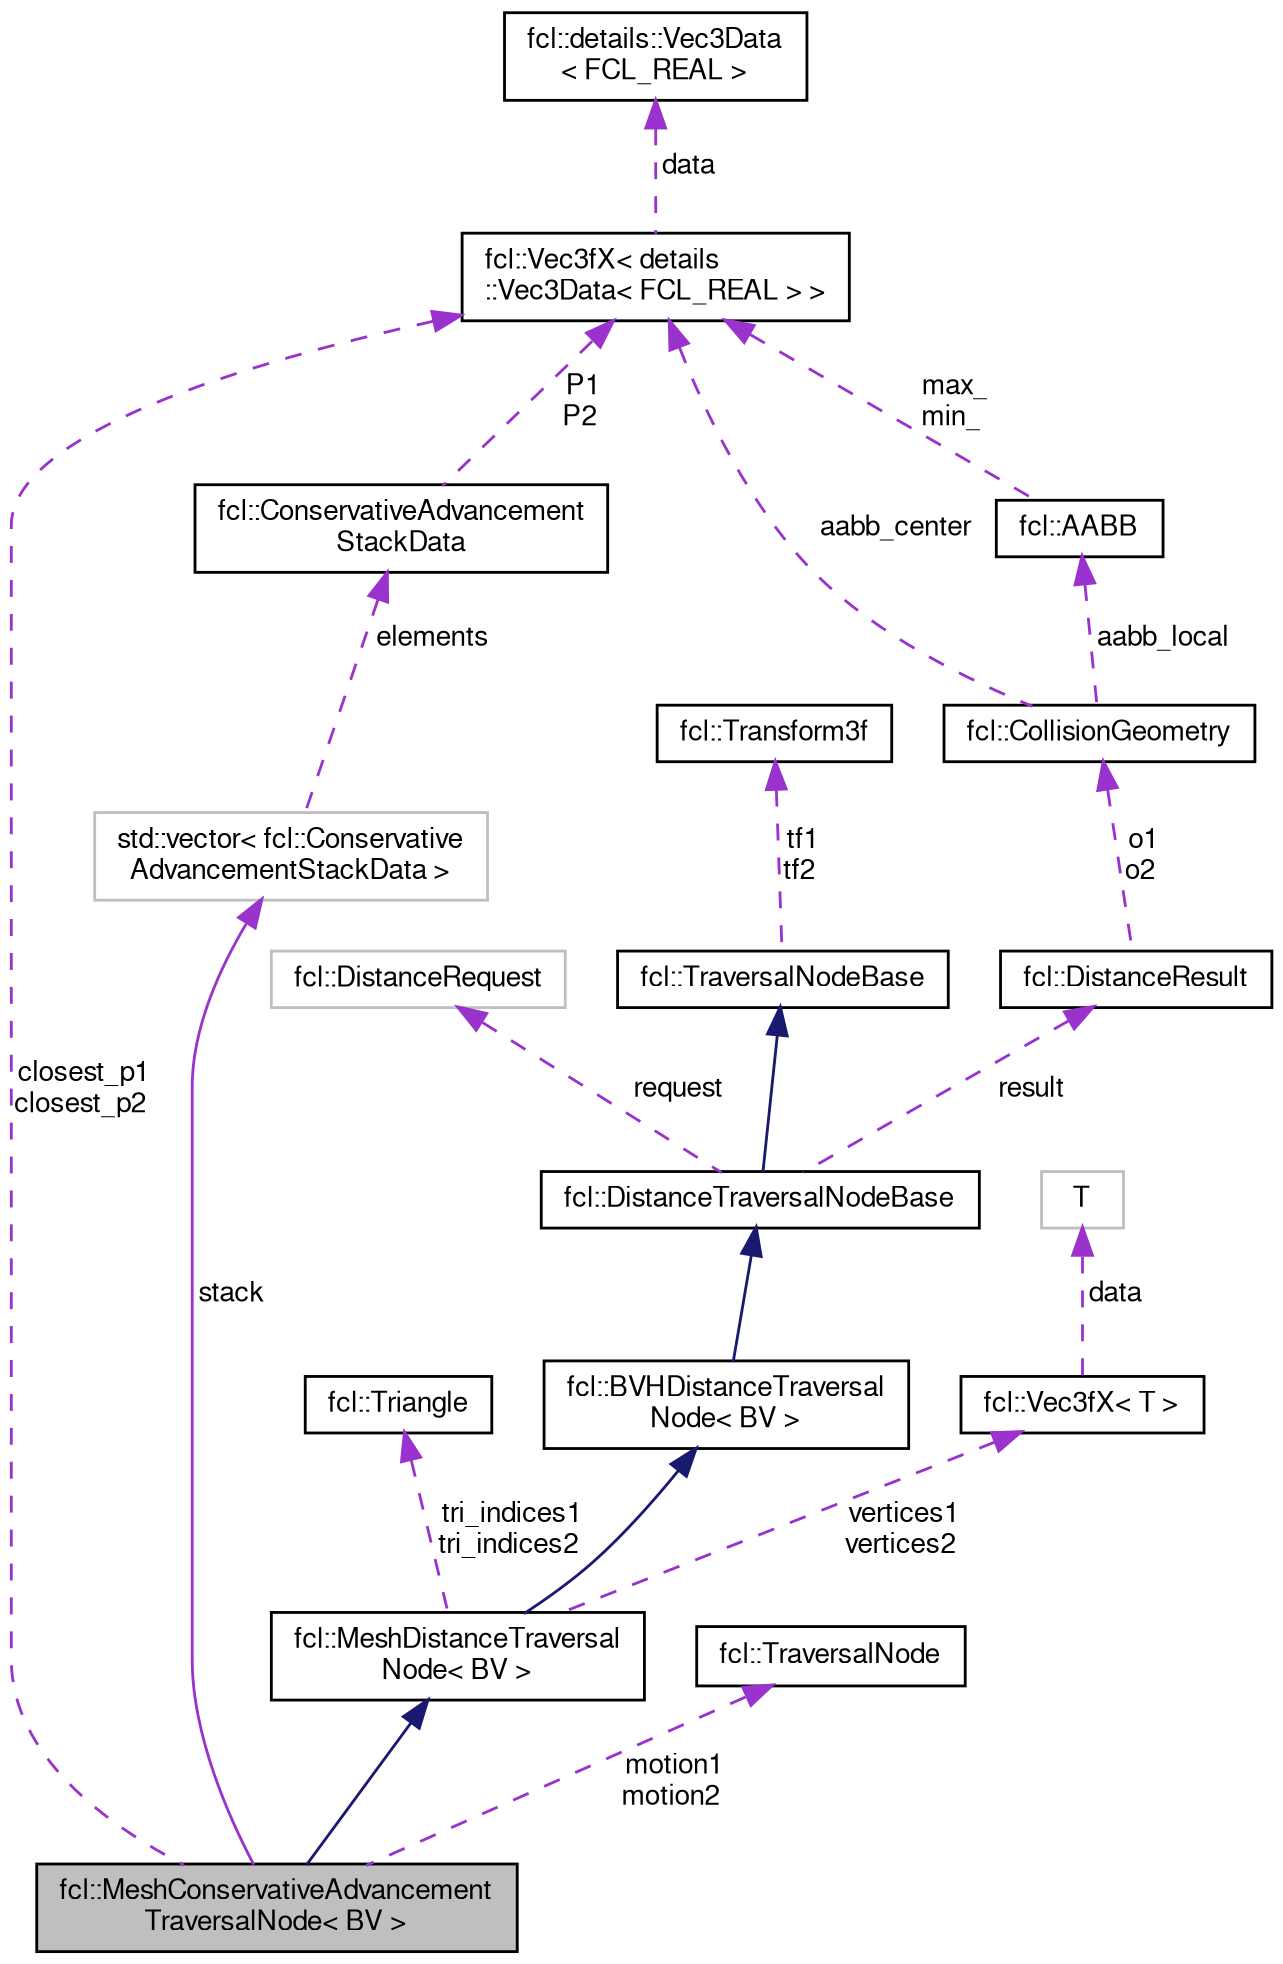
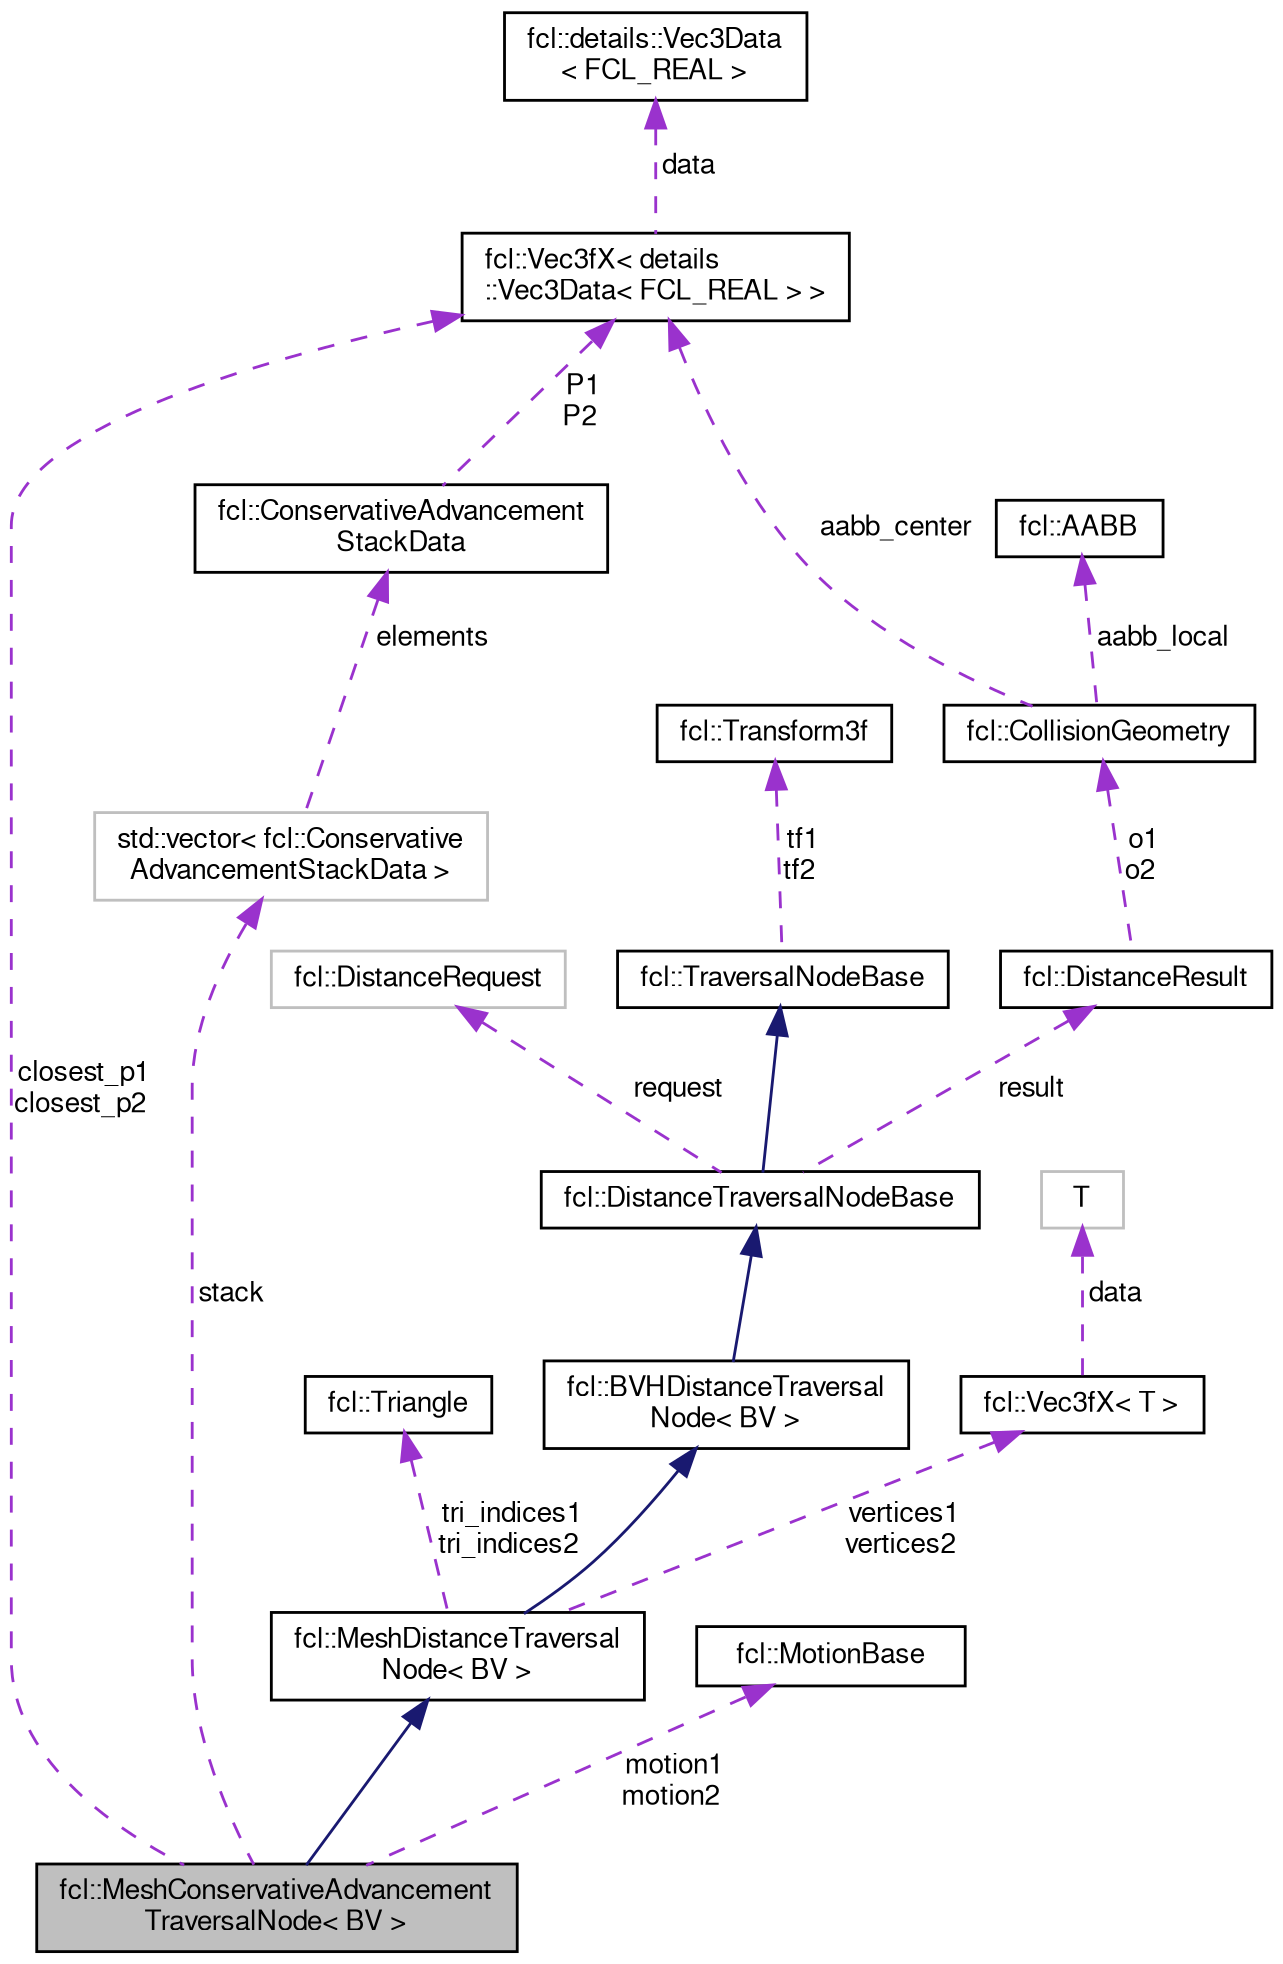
edge "fcl::AABB" -> "fcl::Vec3fX< details ::Vec3Data< FCL_REAL > >": removed, label "max_ min_"
edge "fcl::MeshConservativeAdvancement TraversalNode< BV >" -> "std::vector< fcl::Conservative AdvancementStackData >": style solid -> dashed
node "fcl::TraversalNode": label "fcl::TraversalNode" -> "fcl::MotionBase"
